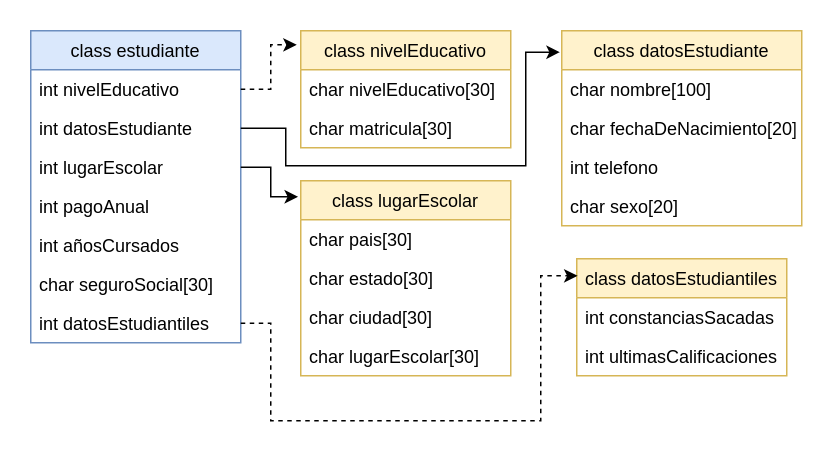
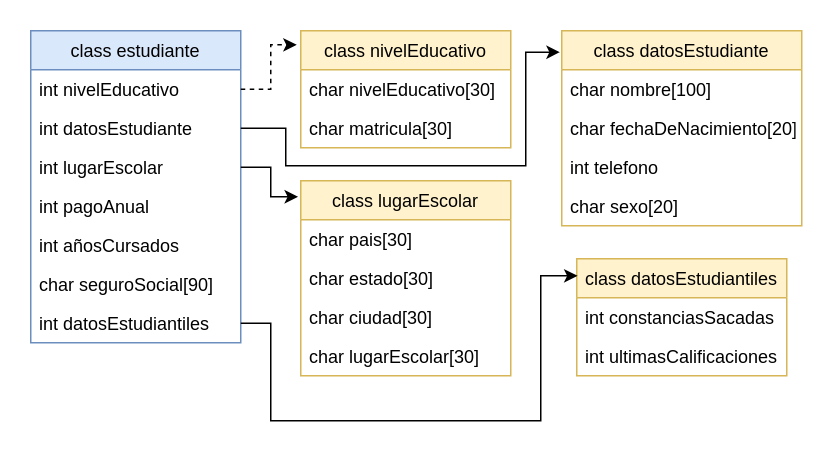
node "char seguroSocial[30]": label "char seguroSocial[30]" -> "char seguroSocial[90]"
edge "int datosEstudiantiles" -> "class datosEstudiantiles": style dashed -> solid
